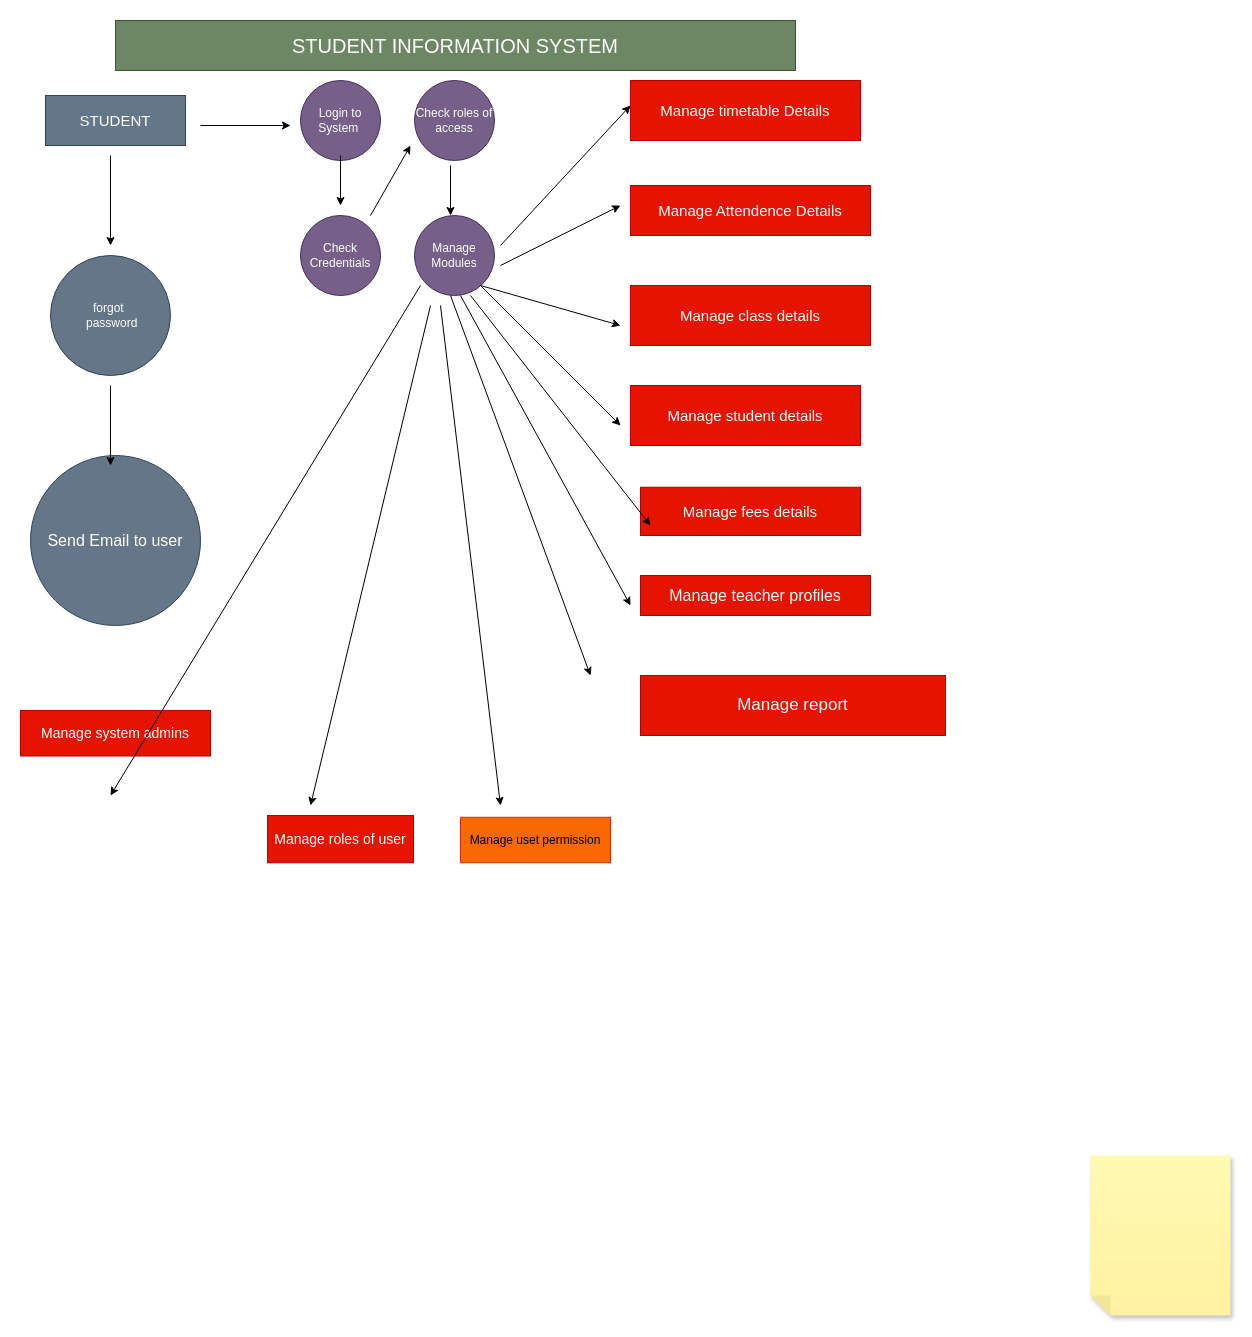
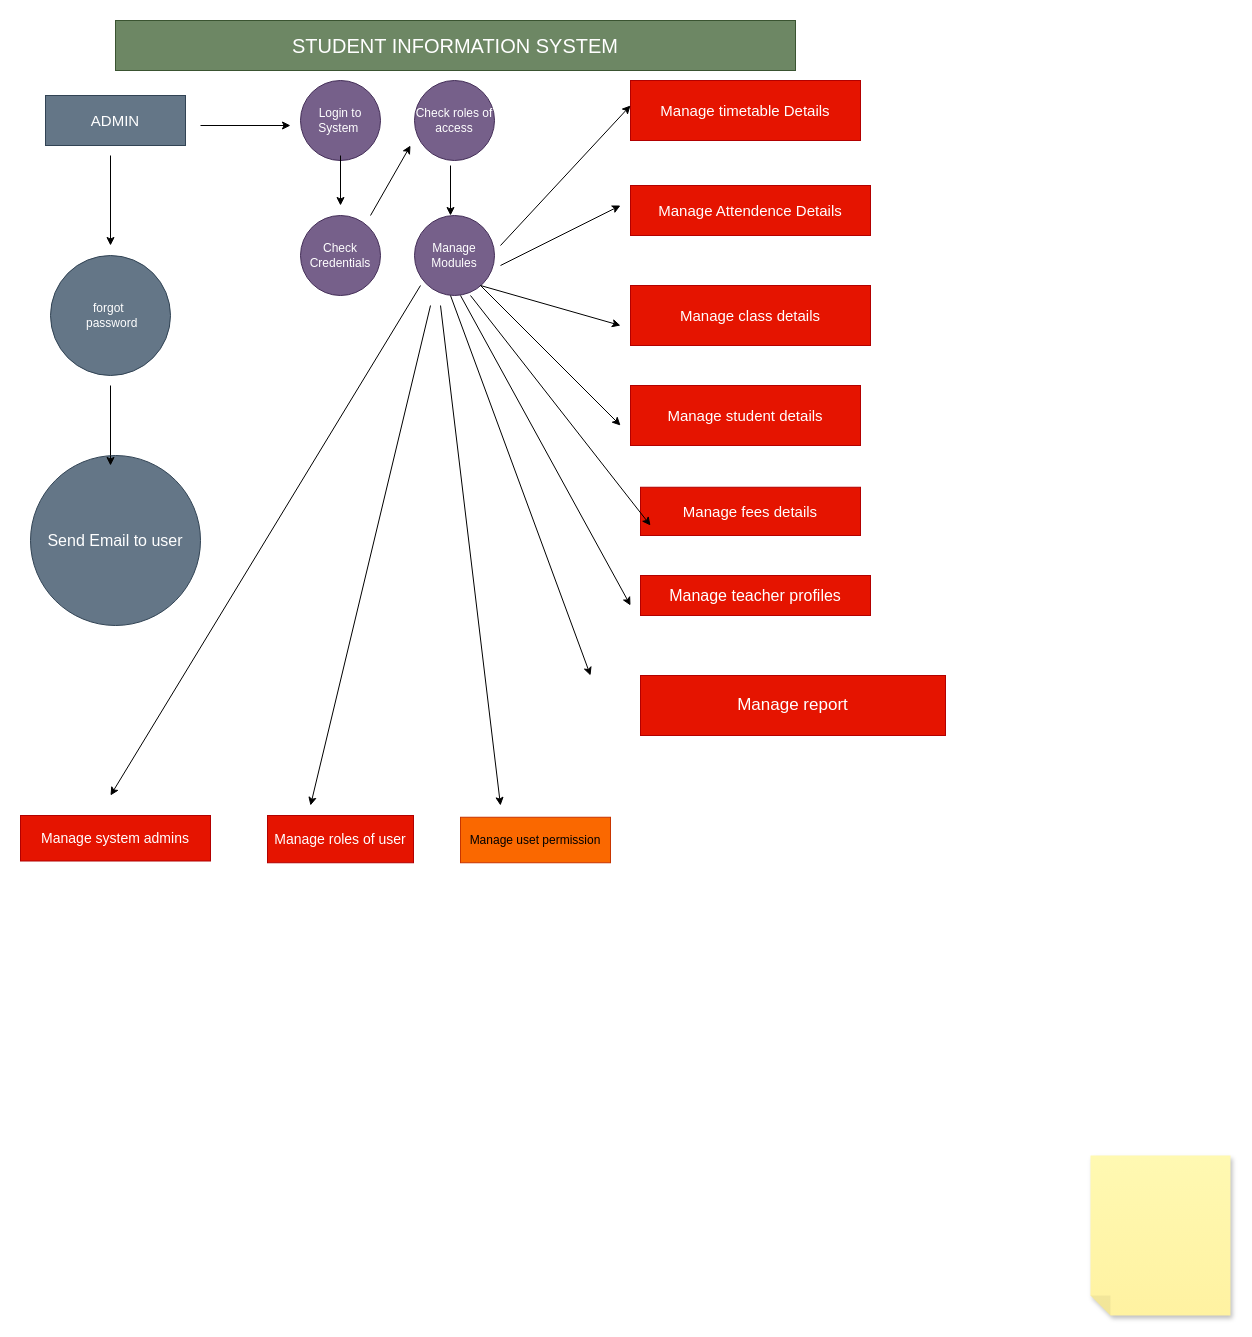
node "STUDENT": label "STUDENT" -> "ADMIN"
node "Manage system admins": moved (116, 733) -> (116, 838)
